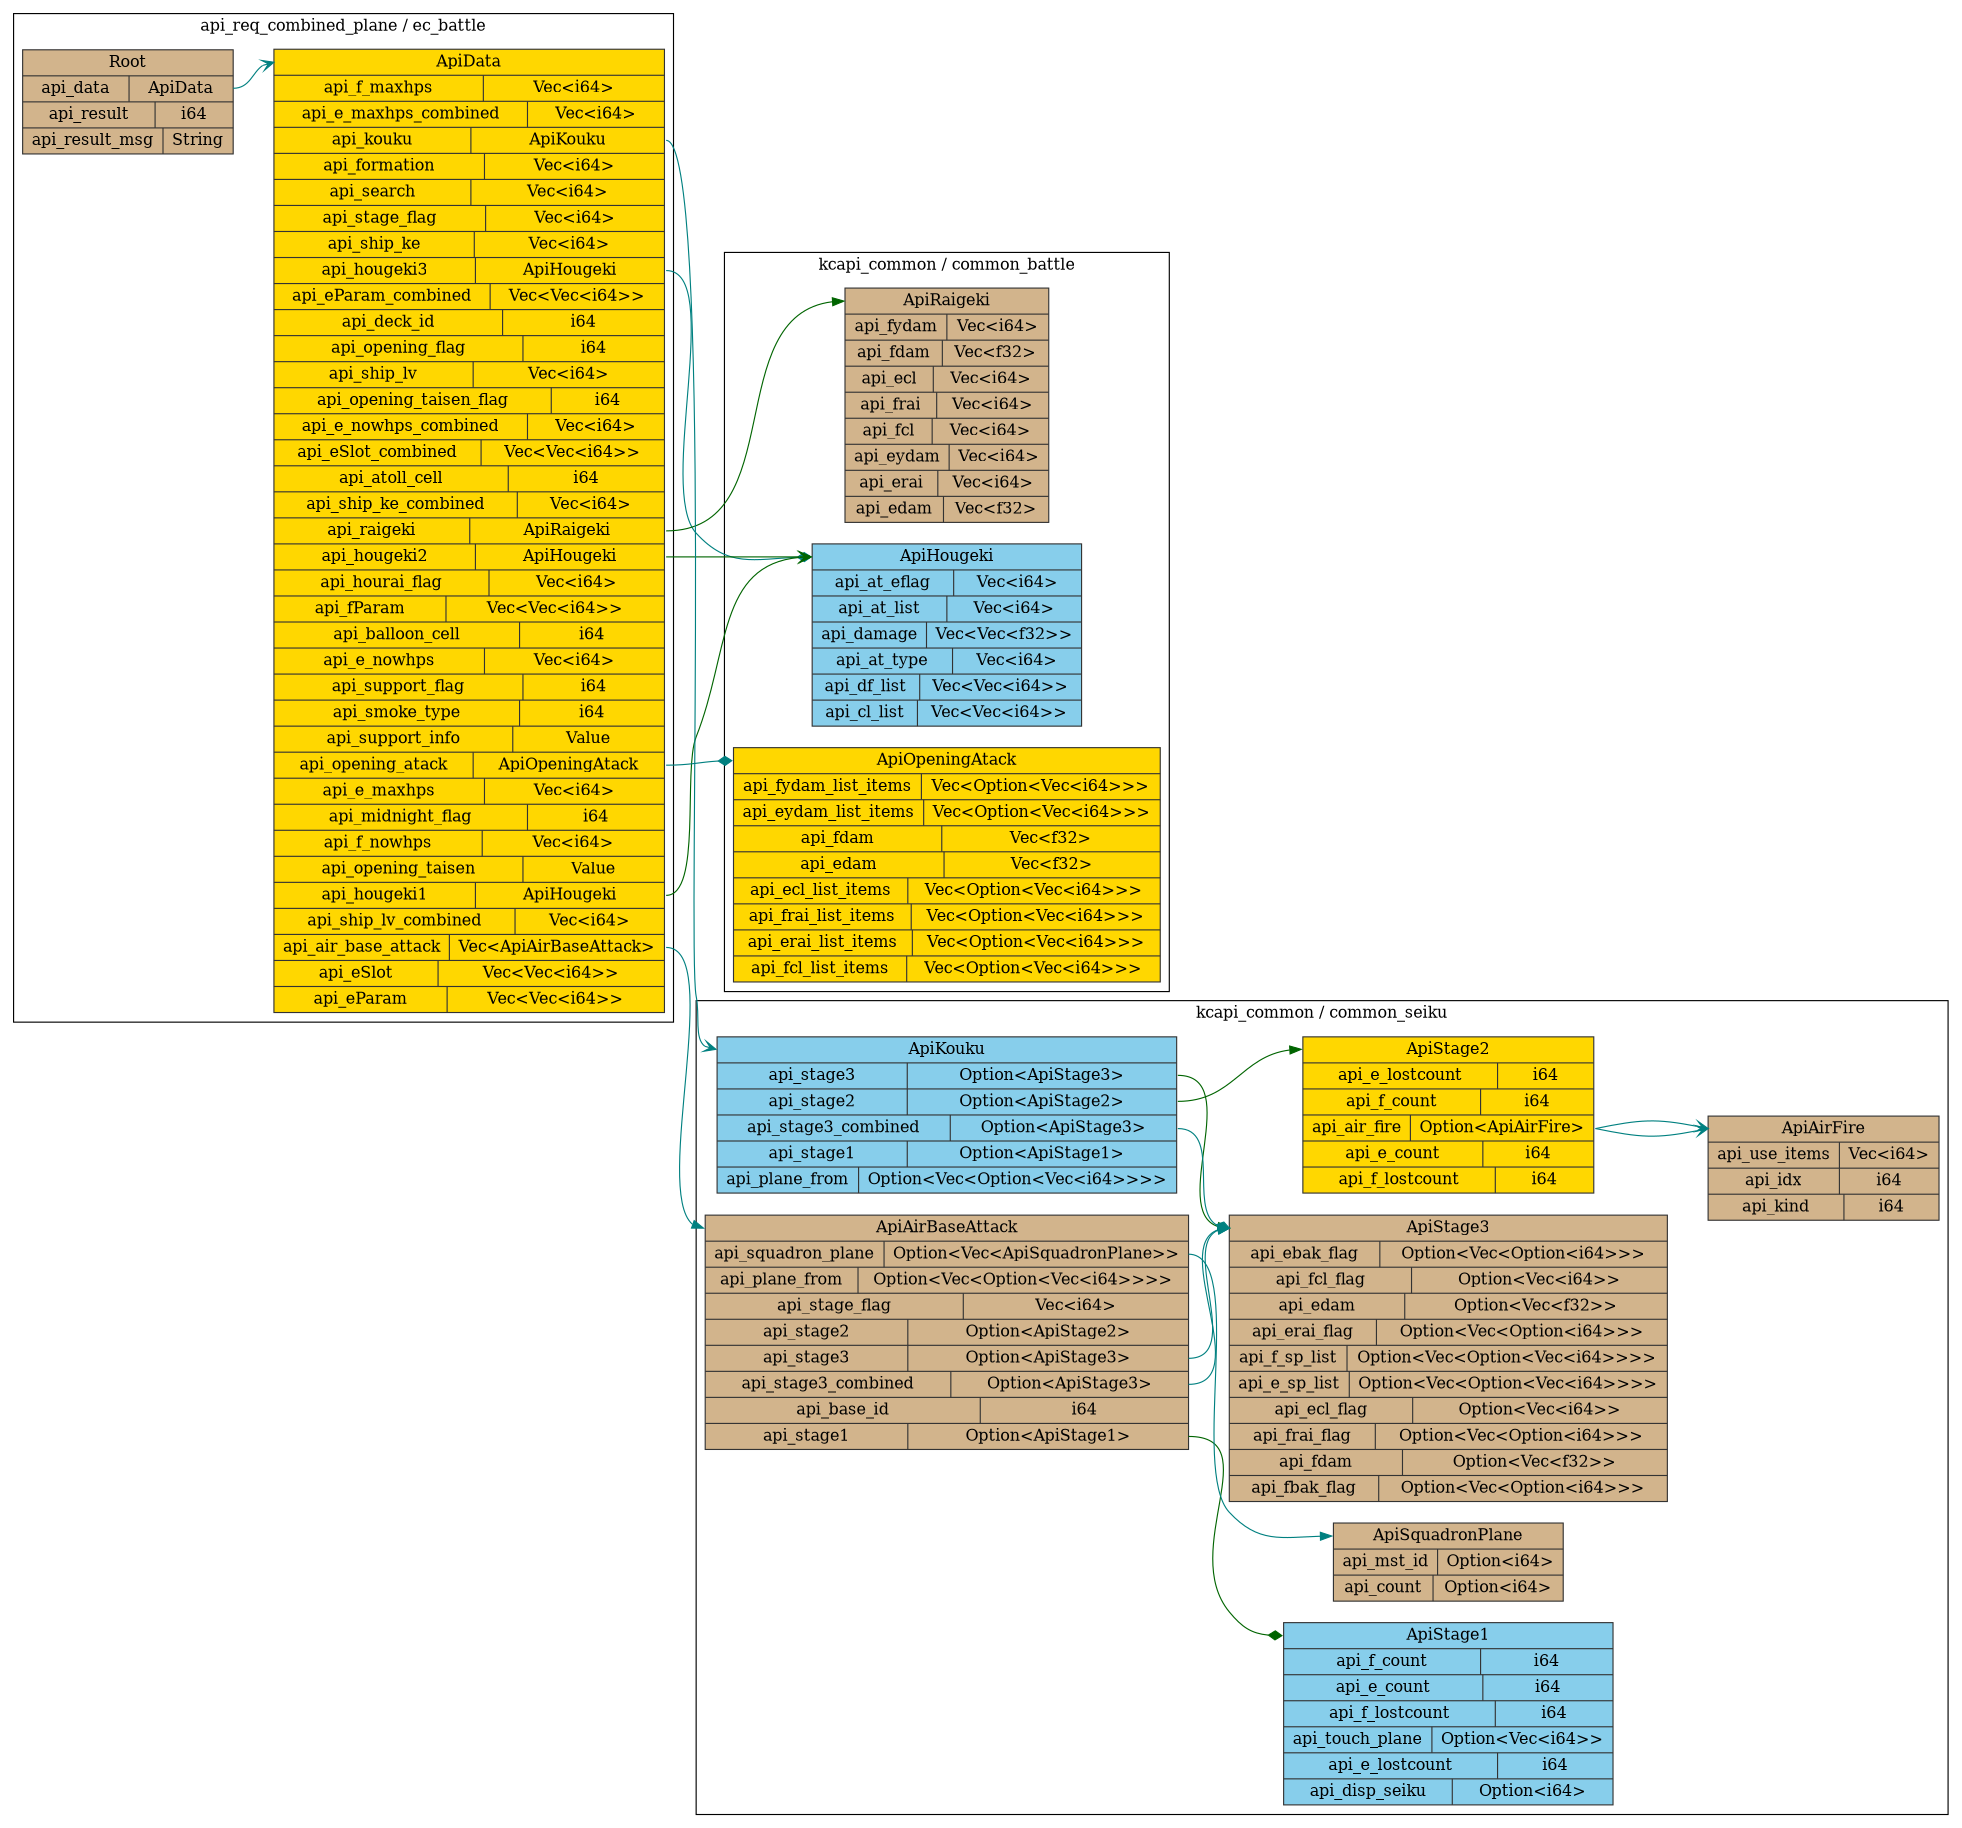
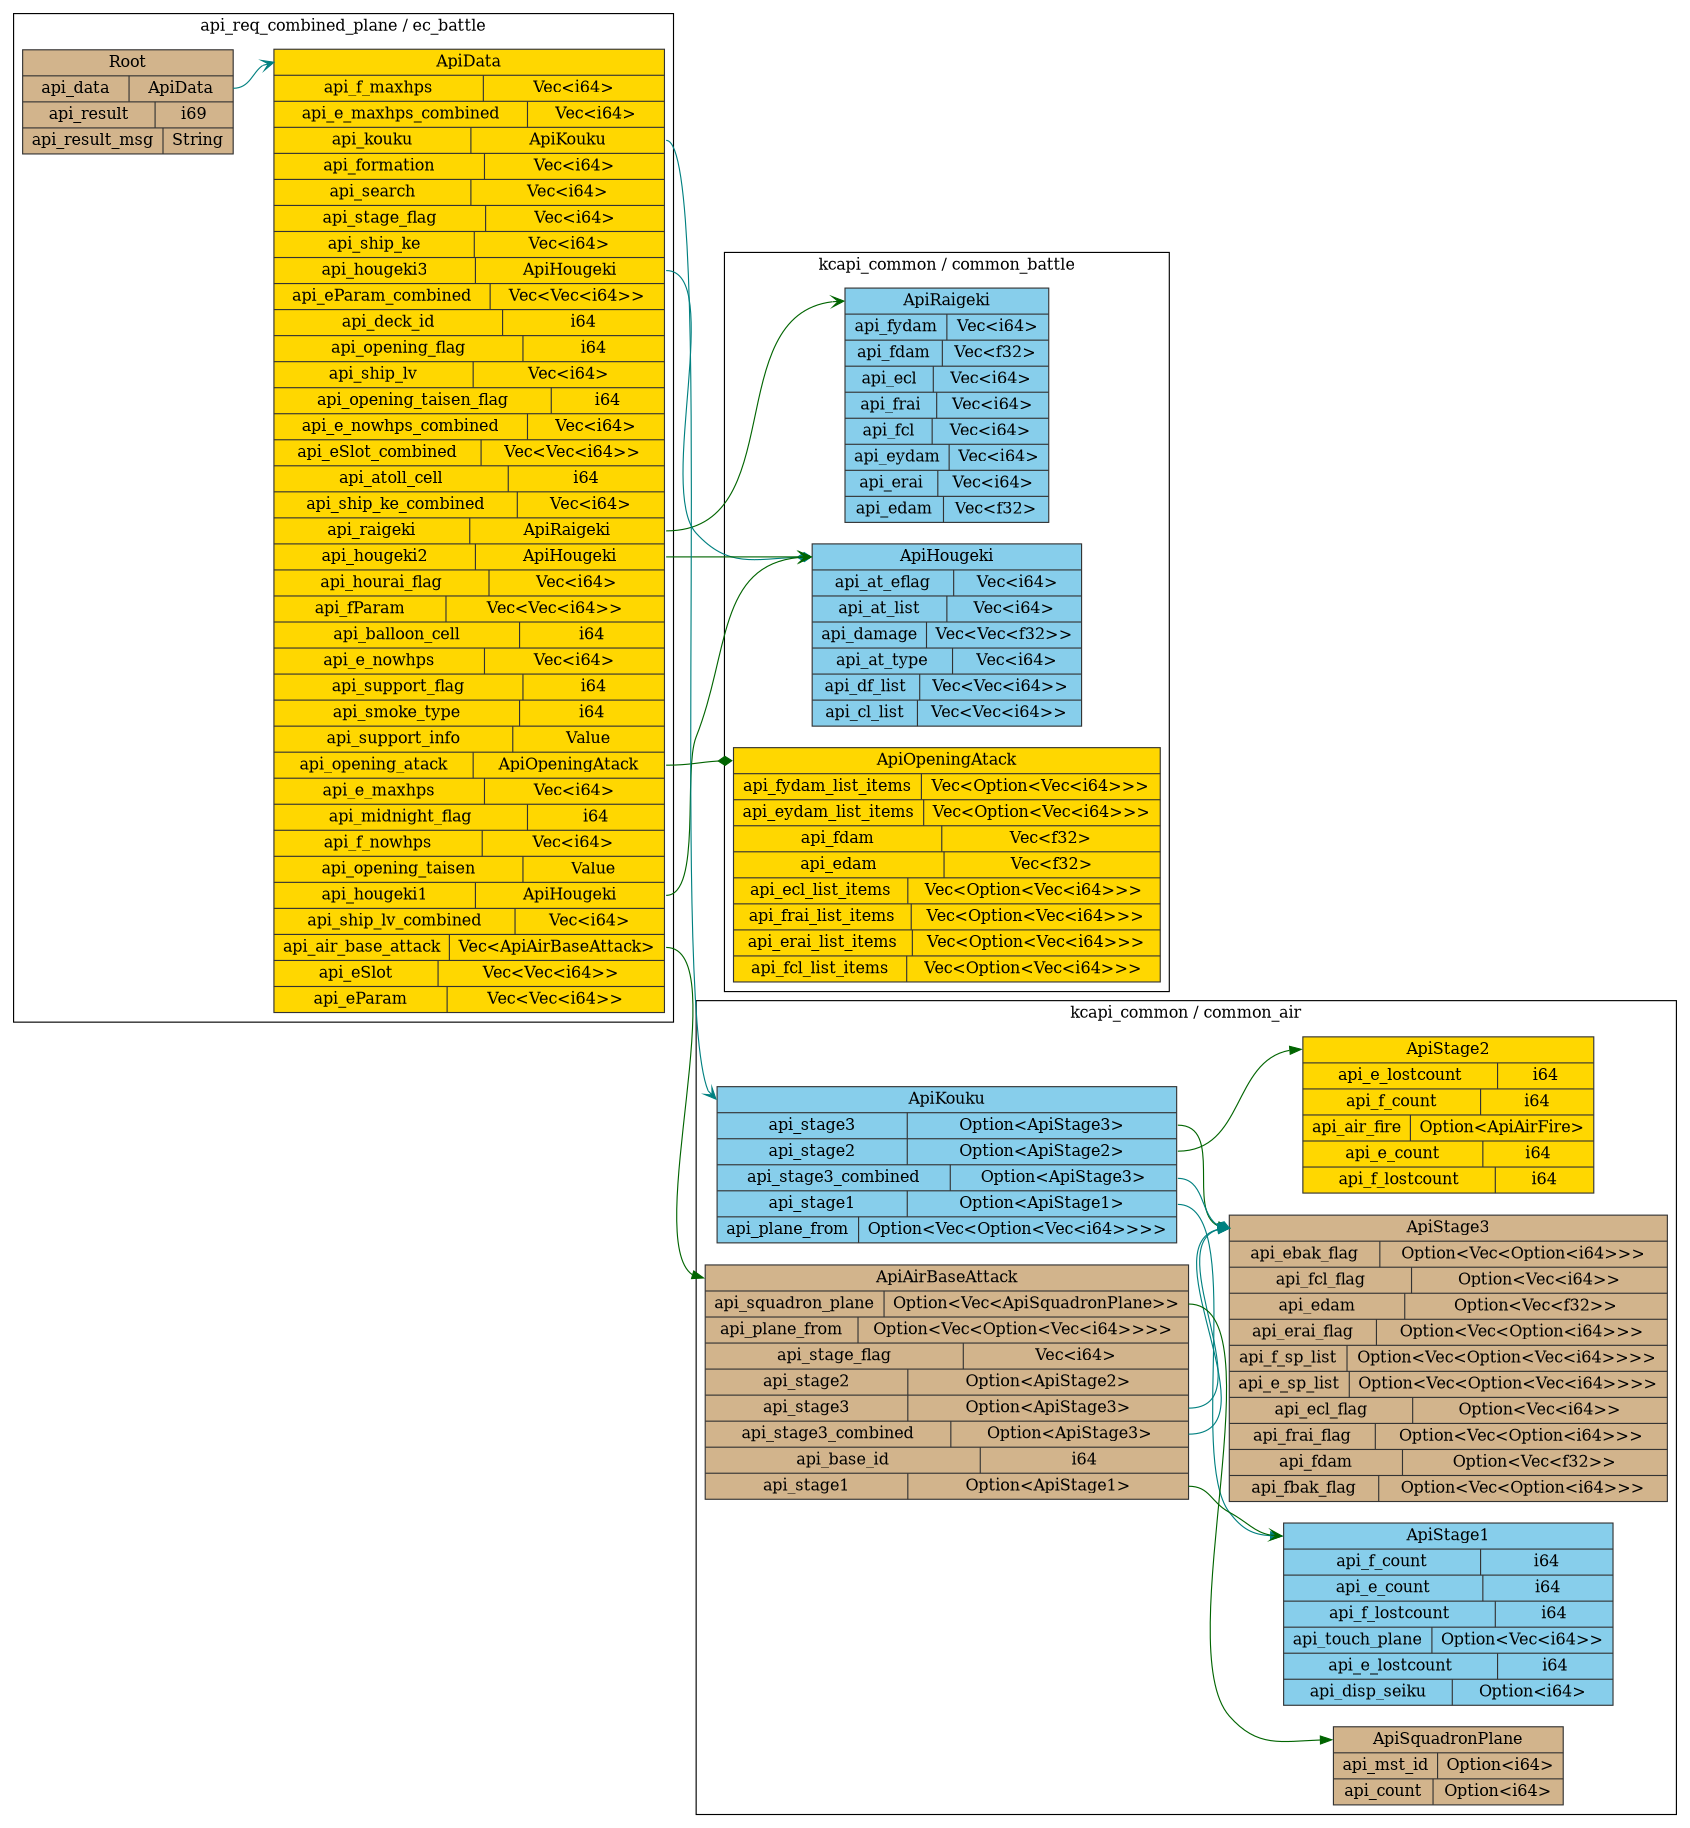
node "Root": text "i64" -> "i69"
node "ApiRaigeki": fillcolor tan -> skyblue
edge "ApiData" -> "ApiRaigeki": arrowhead normal -> vee
edge "ApiData" -> "ApiOpeningAtack": color teal -> darkgreen
cluster "kcapi_common / common_seiku": label "kcapi_common / common_seiku" -> "kcapi_common / common_air"
edge "ApiData" -> "ApiAirBaseAttack": color teal -> darkgreen
node "ApiAirFire": removed
edge "ApiAirBaseAttack" -> "ApiSquadronPlane": color teal -> darkgreen
edge "ApiKouku" -> "ApiStage1": added
edge "ApiAirBaseAttack" -> "ApiStage1": arrowhead diamond -> vee
